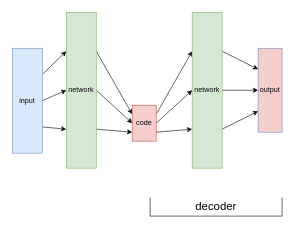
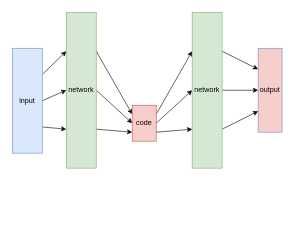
node "decoder": removed
